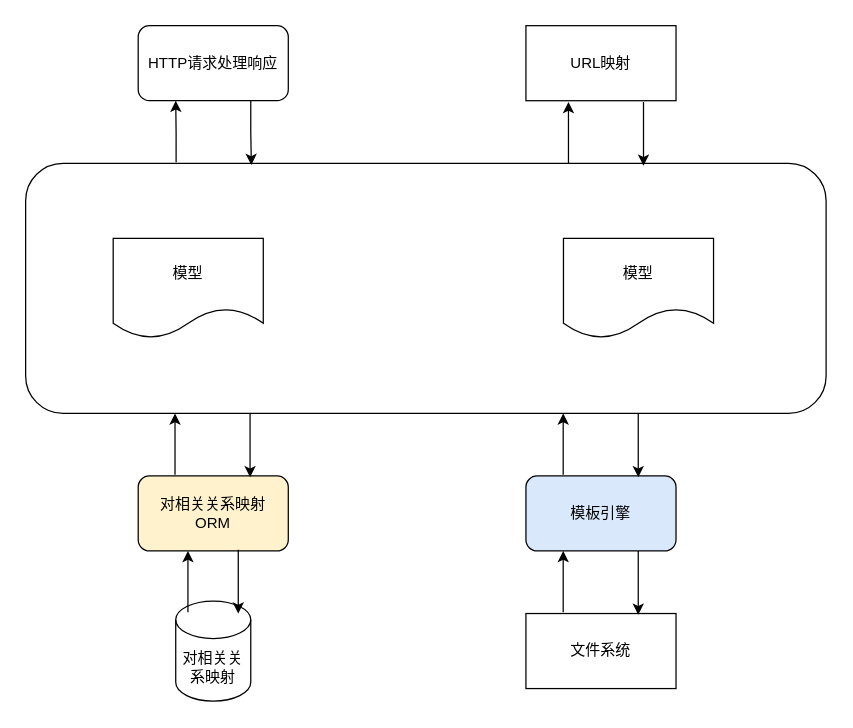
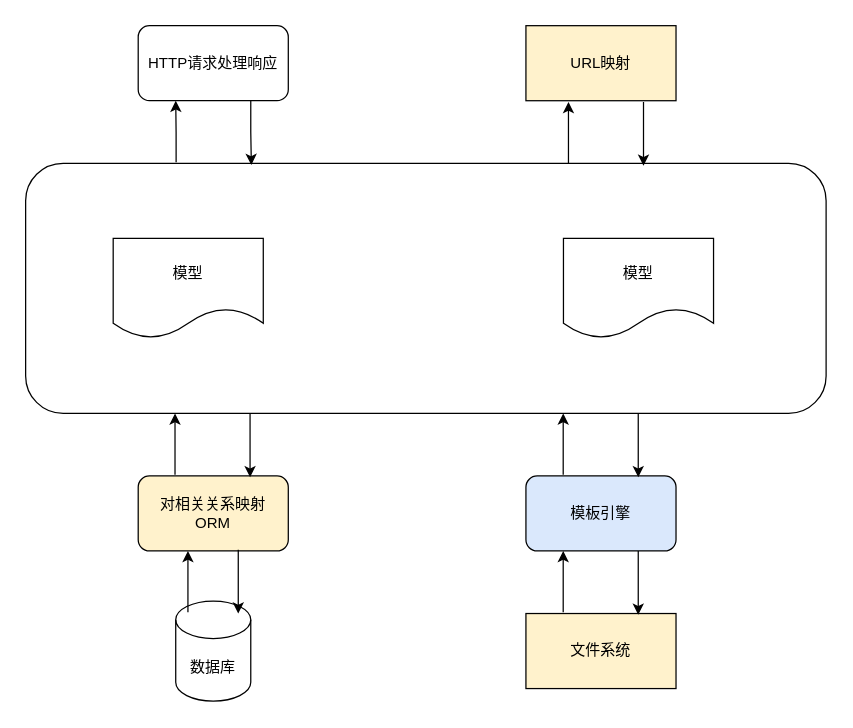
node "URL映射": fillcolor #ffffff -> #fff2cc
node "文件系统": fillcolor #ffffff -> #fff2cc
node "对相关关系映射": label "对相关关系映射" -> "数据库"
